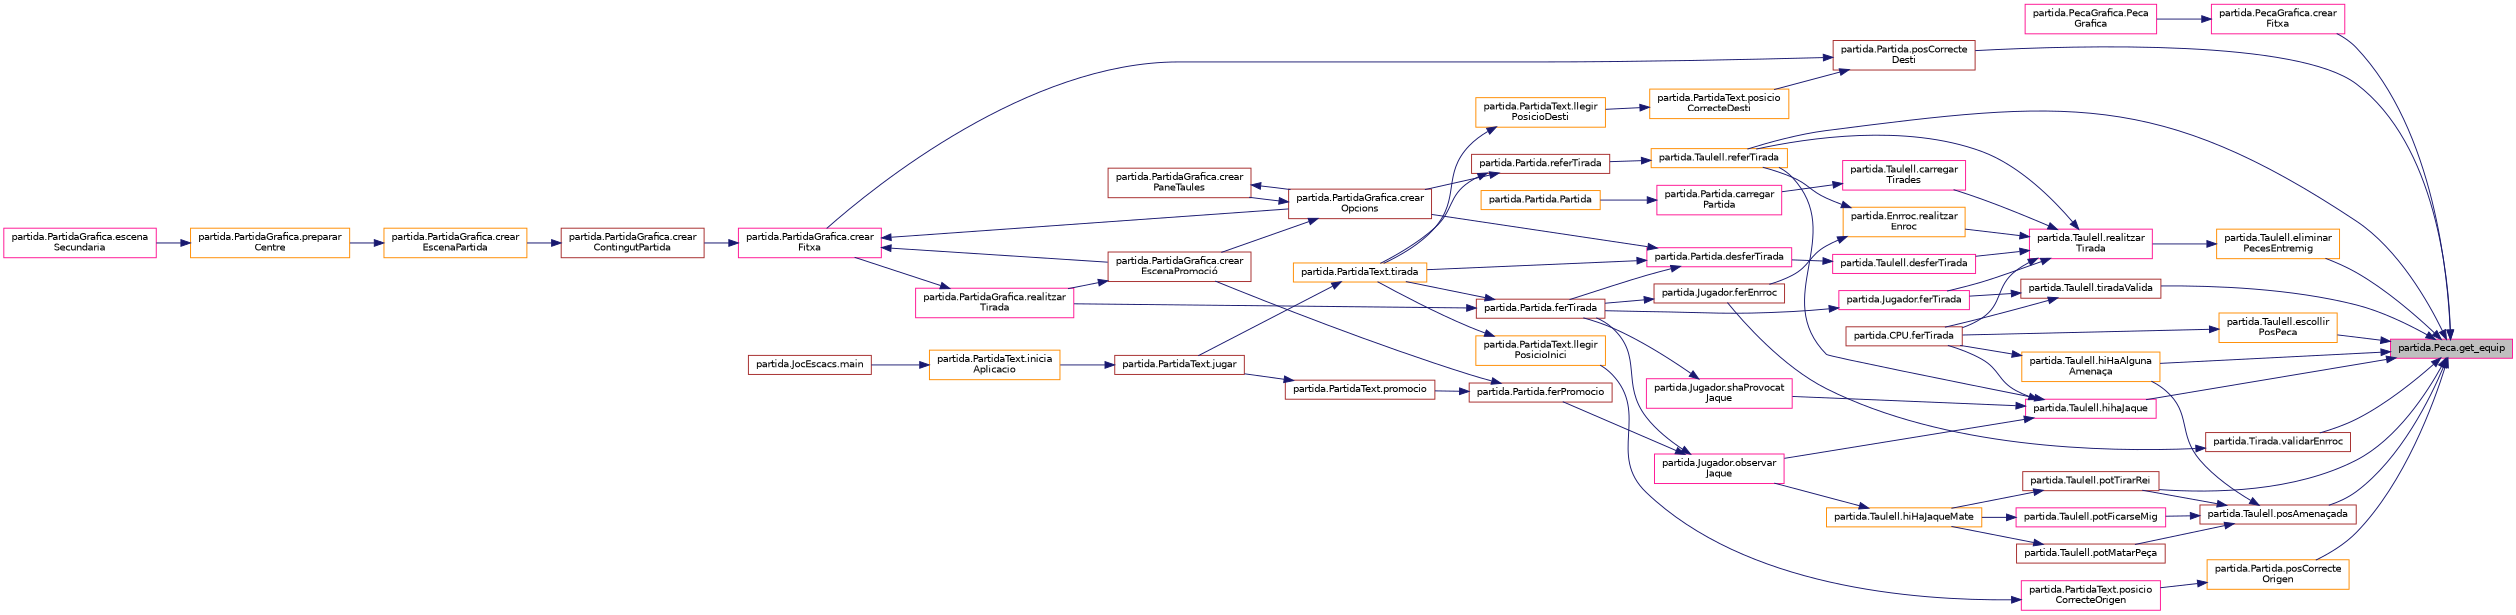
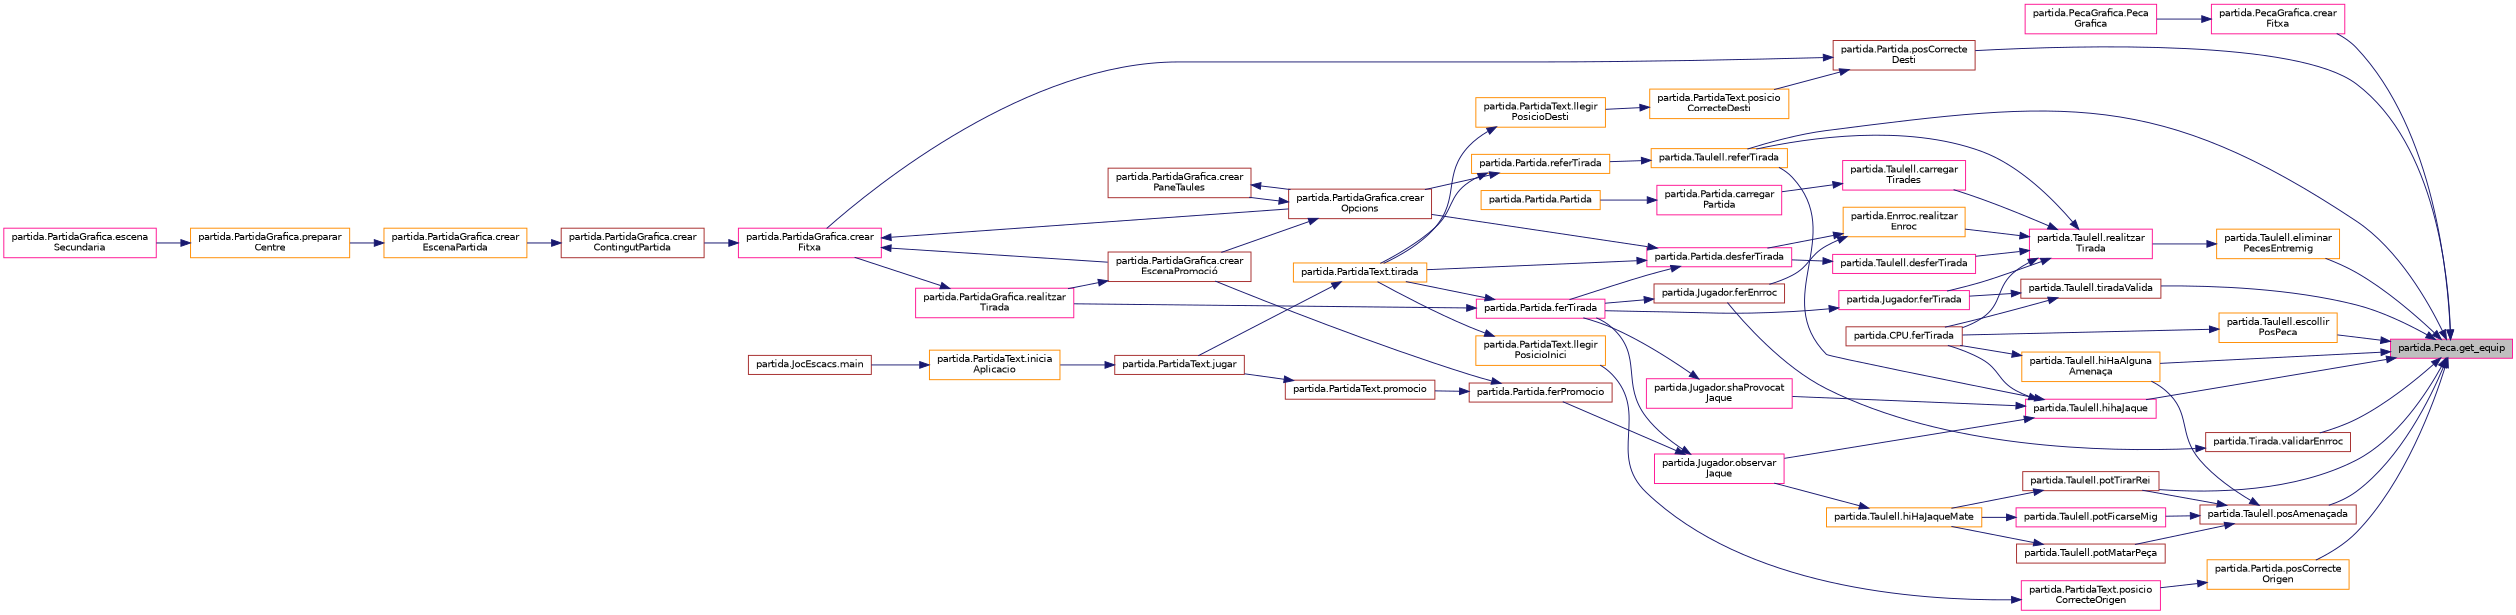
node "partida.Partida.referTirada": color brown -> darkorange
edge "partida.Taulell.referTirada" -> "partida.Enrroc.realitzar Enroc": now "partida.Partida.desferTirada" -> "partida.Enrroc.realitzar Enroc"
node "partida.Partida.ferTirada": color brown -> deeppink
